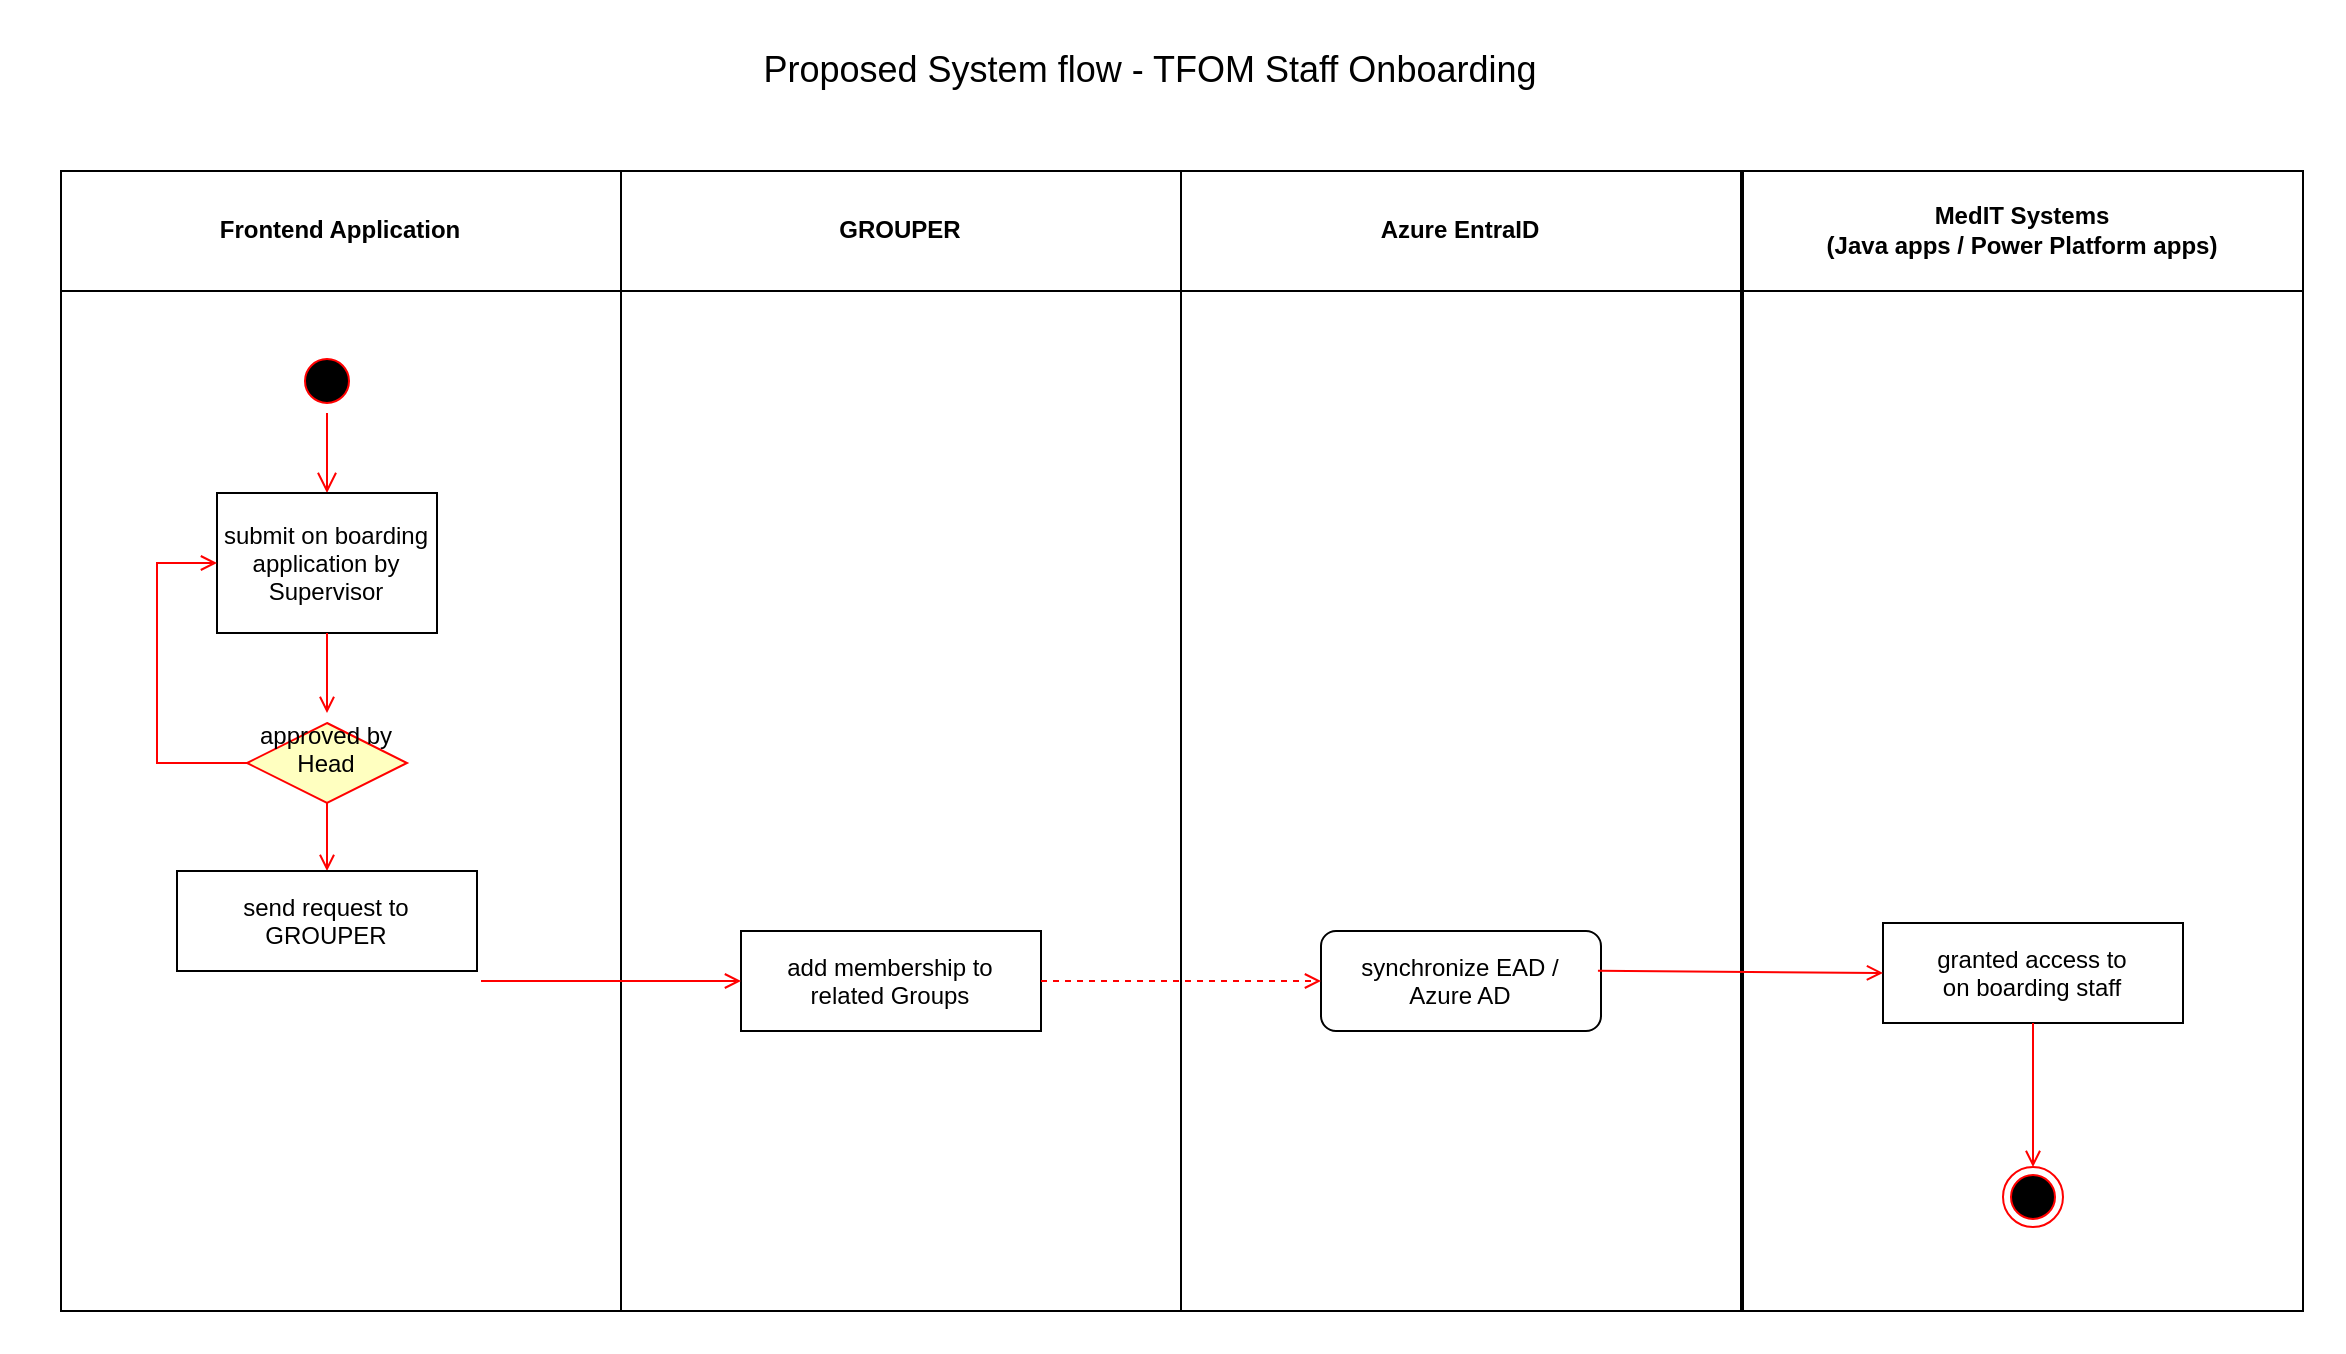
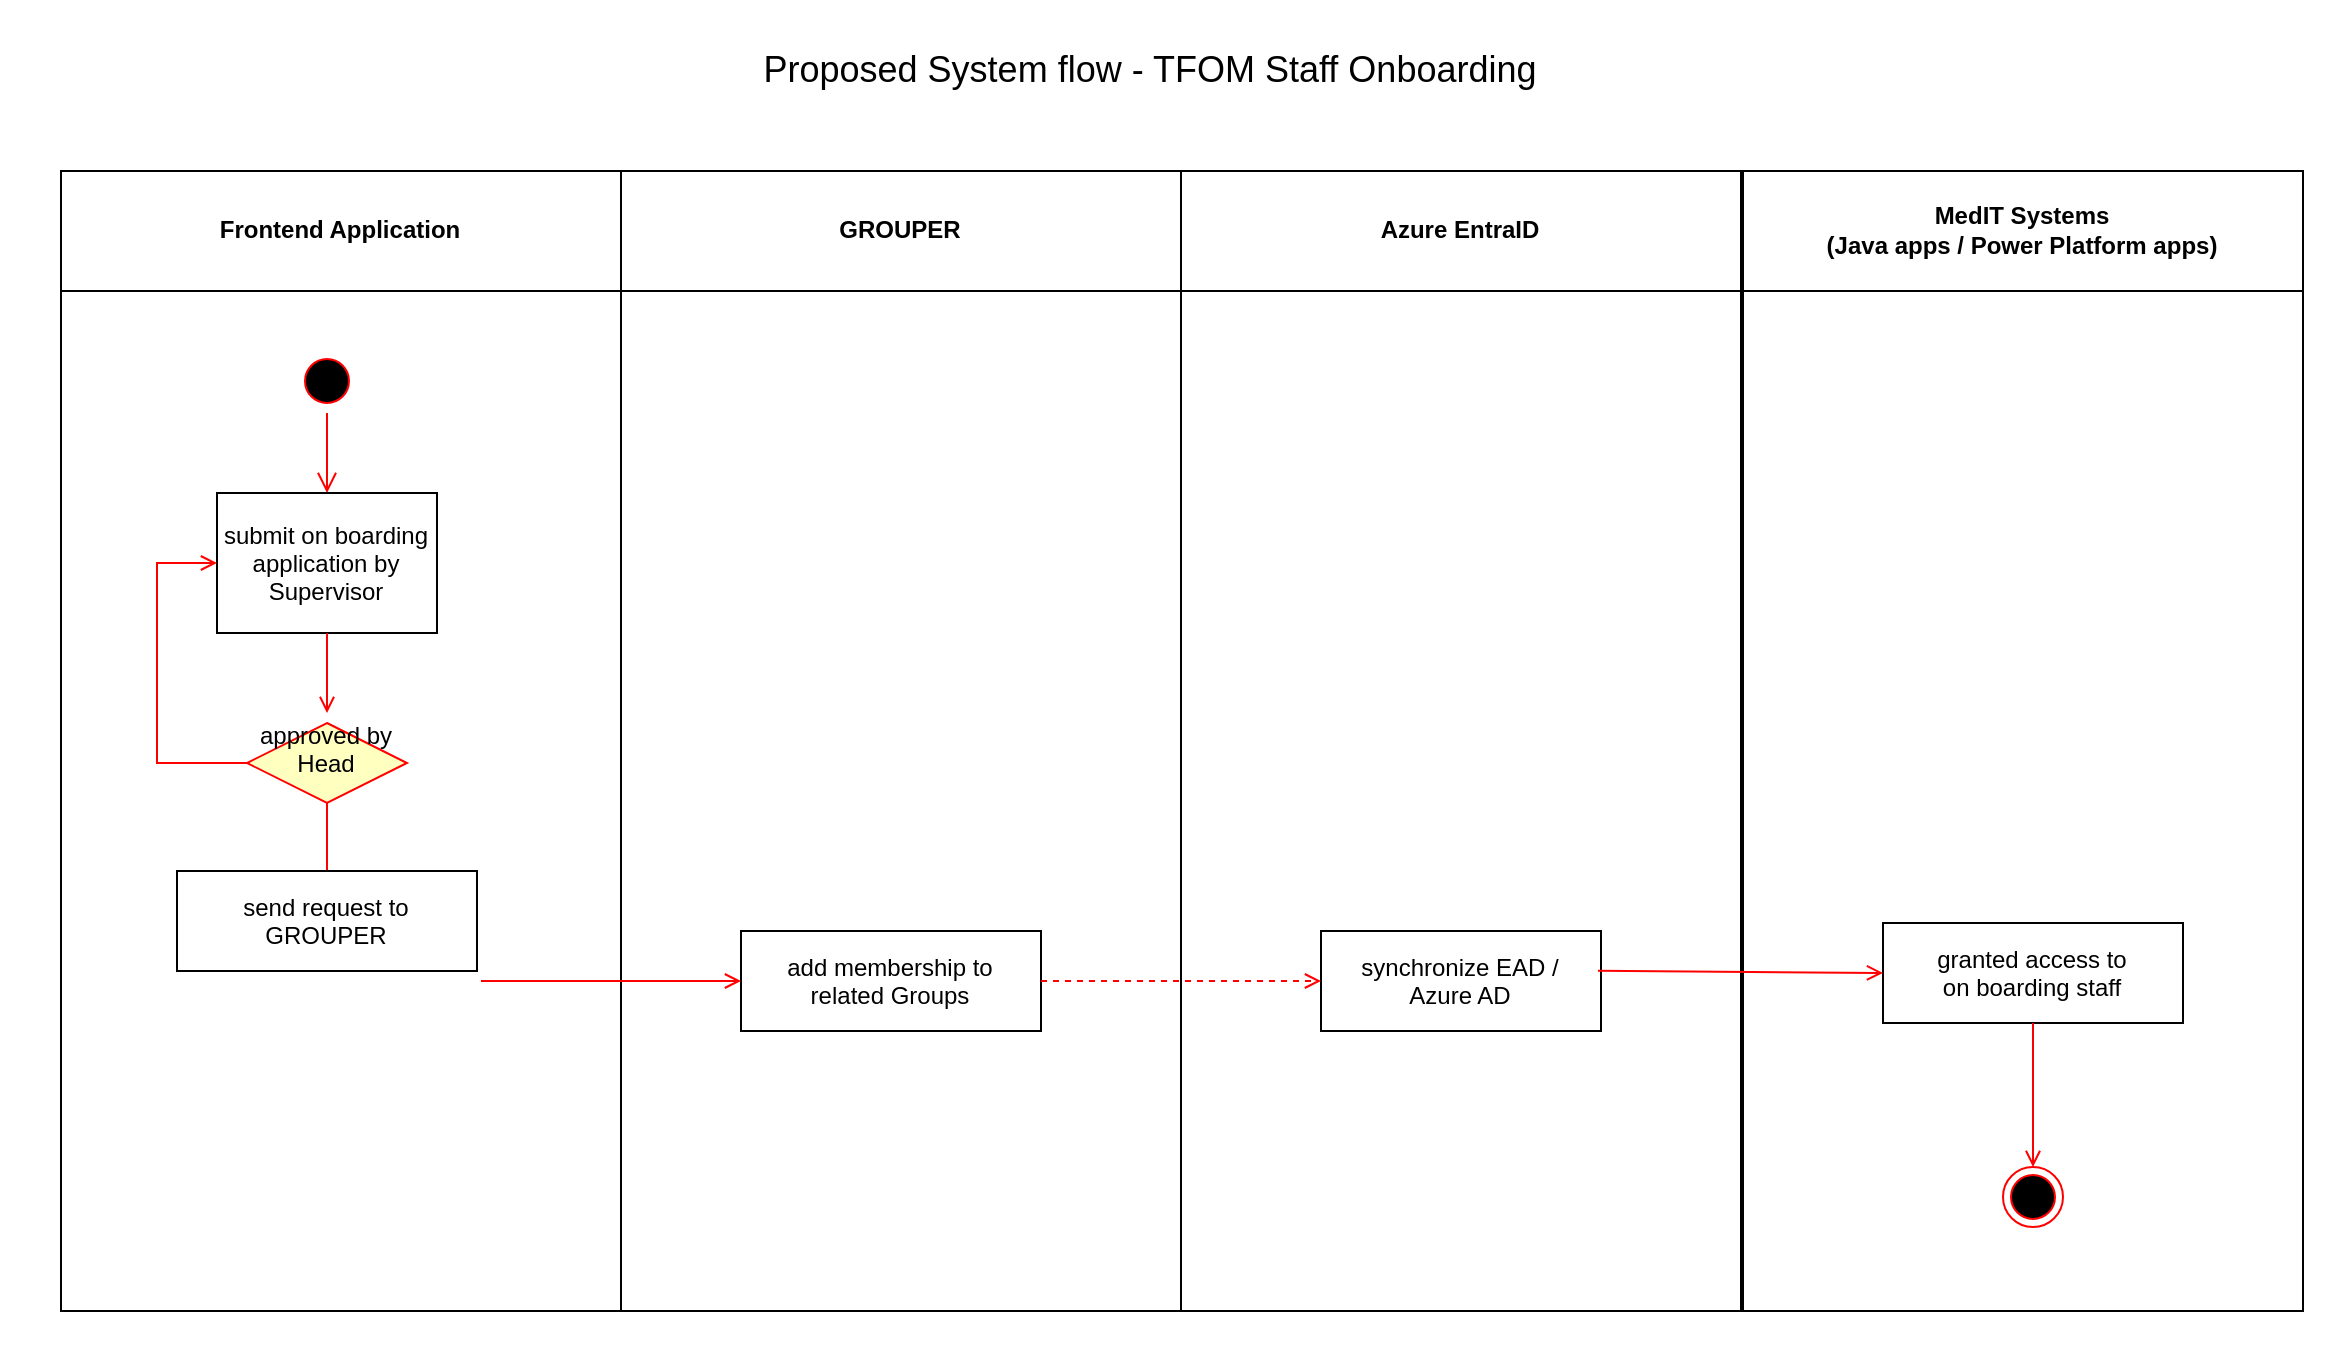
edge "approved by Head" -> "send request to GROUPER": arrowhead open -> none
node "synchronize EAD / Azure AD": shape rounded rectangle -> rectangle
